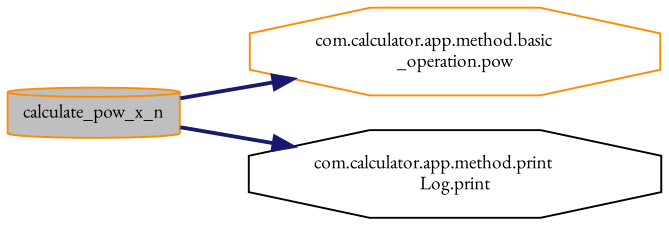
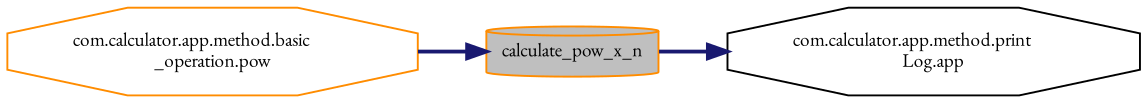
edge "calculate_pow_x_n" -> "com.calculator.app.method.basic _operation.pow": reversed
node "com.calculator.app.method.print Log.print": label "com.calculator.app.method.print Log.print" -> "com.calculator.app.method.print Log.app"
